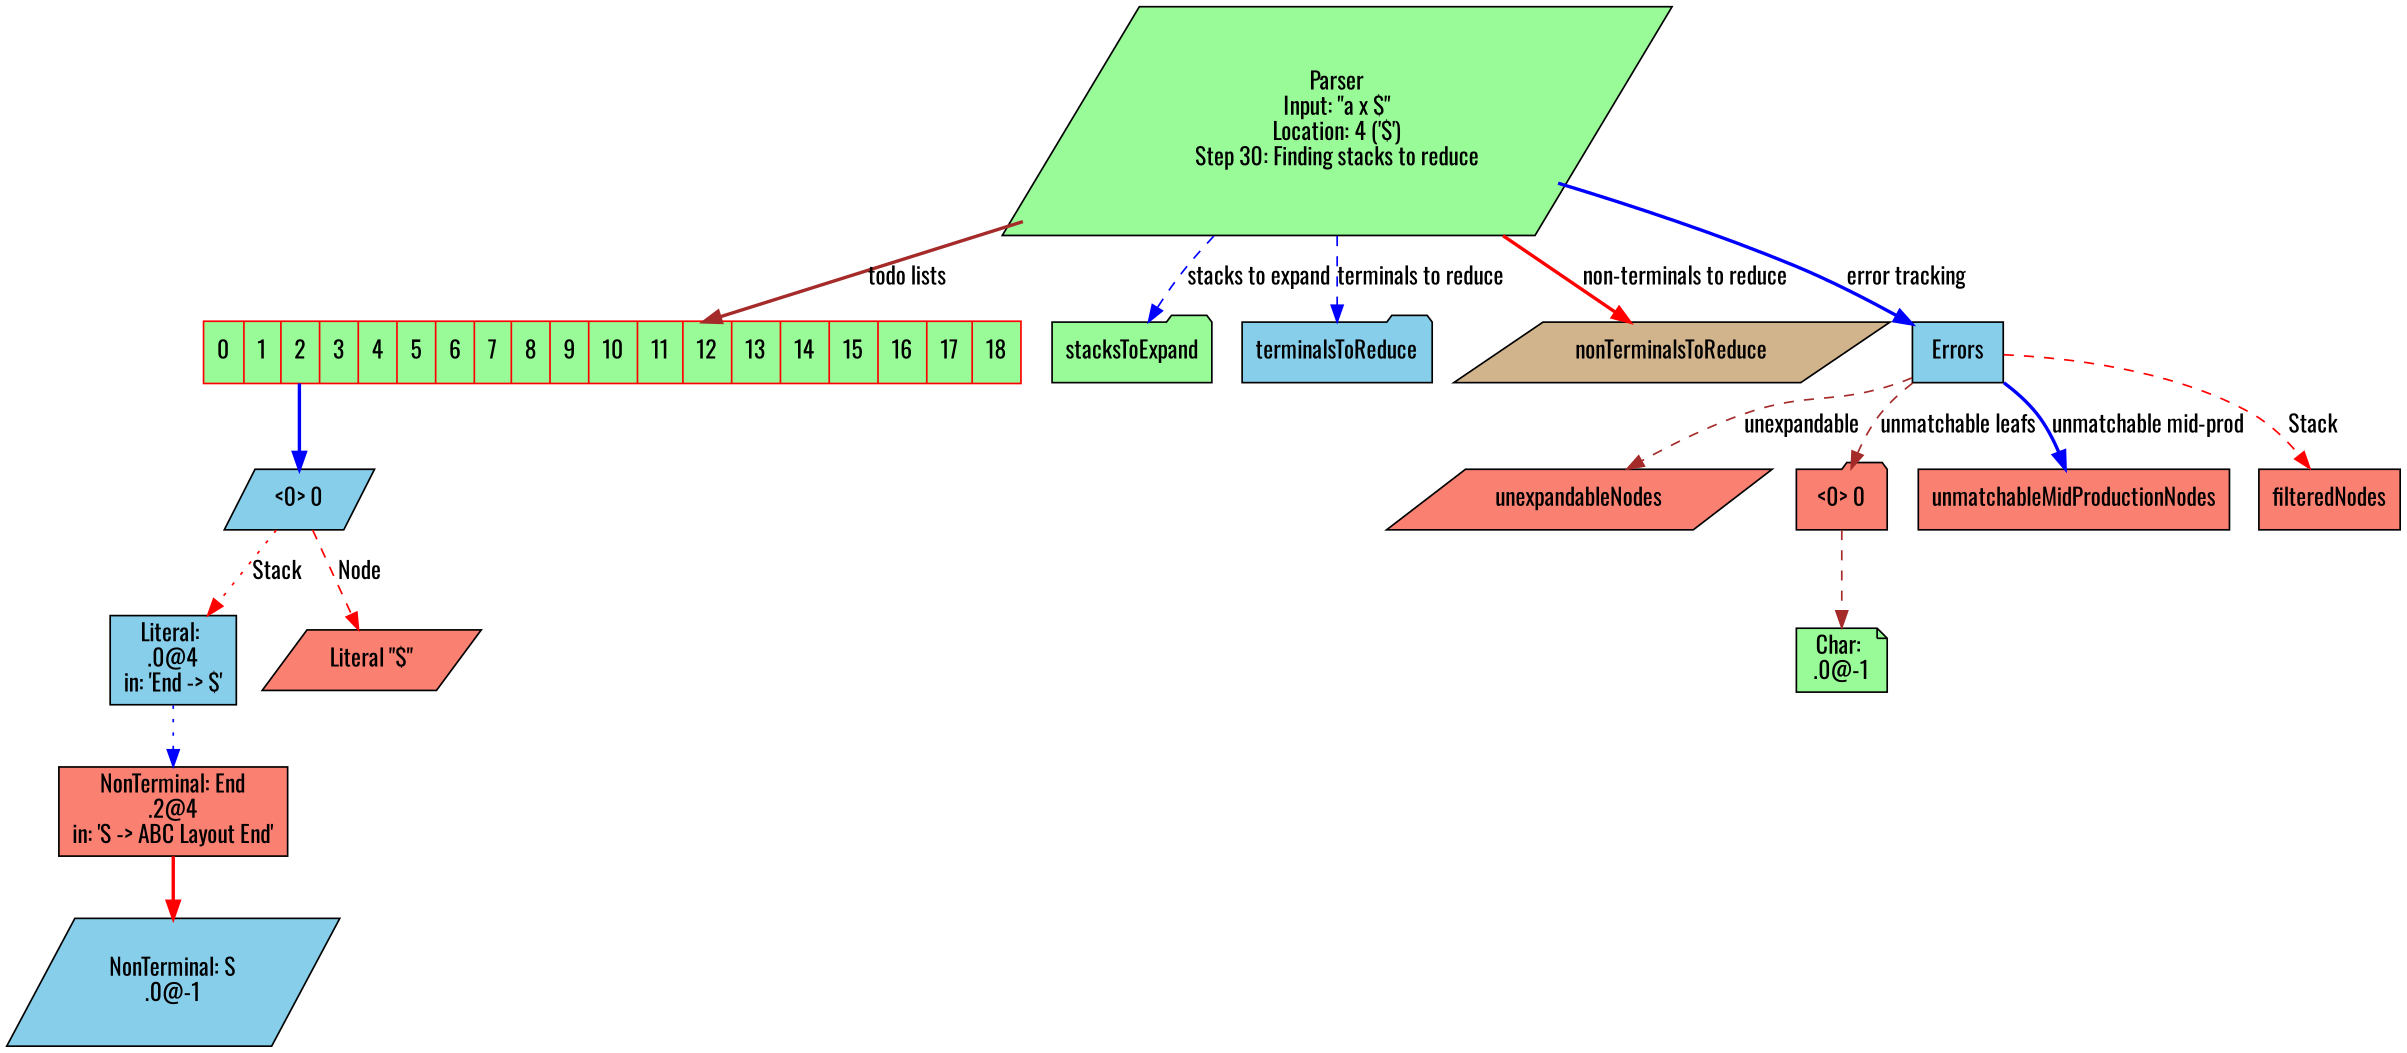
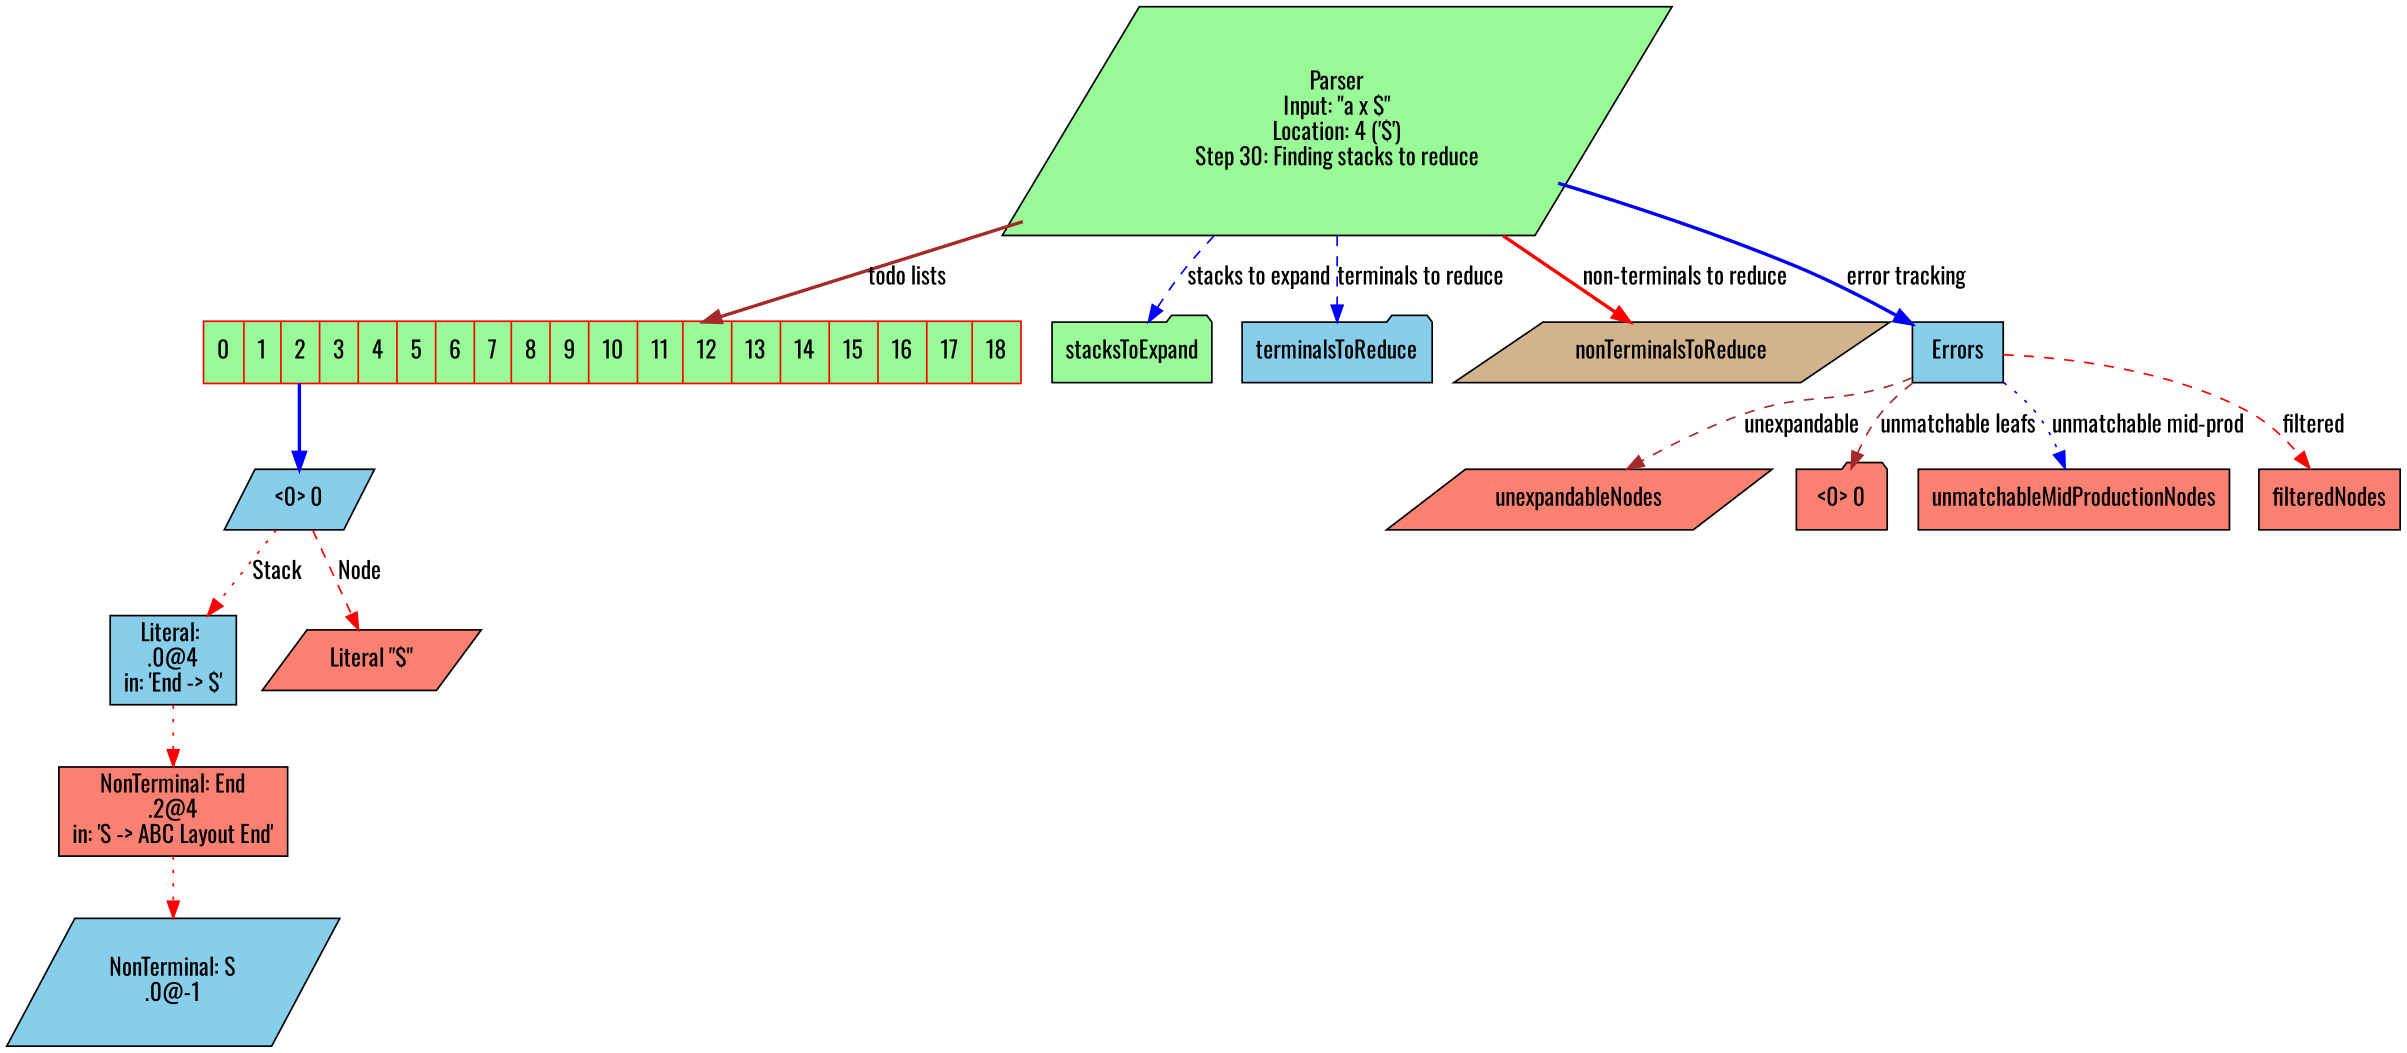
edge "Errors" -> "unmatchableMidProductionNodes": style bold -> dotted
edge "Errors" -> "filteredNodes": label "Stack" -> "filtered"
node "Char: .0@-1": removed
edge "Literal: .0@4 in: 'End -> $'" -> "NonTerminal: End .2@4 in: 'S -> ABC Layout End'": color blue -> red
edge "NonTerminal: End .2@4 in: 'S -> ABC Layout End'" -> "NonTerminal: S .0@-1": style bold -> dotted
